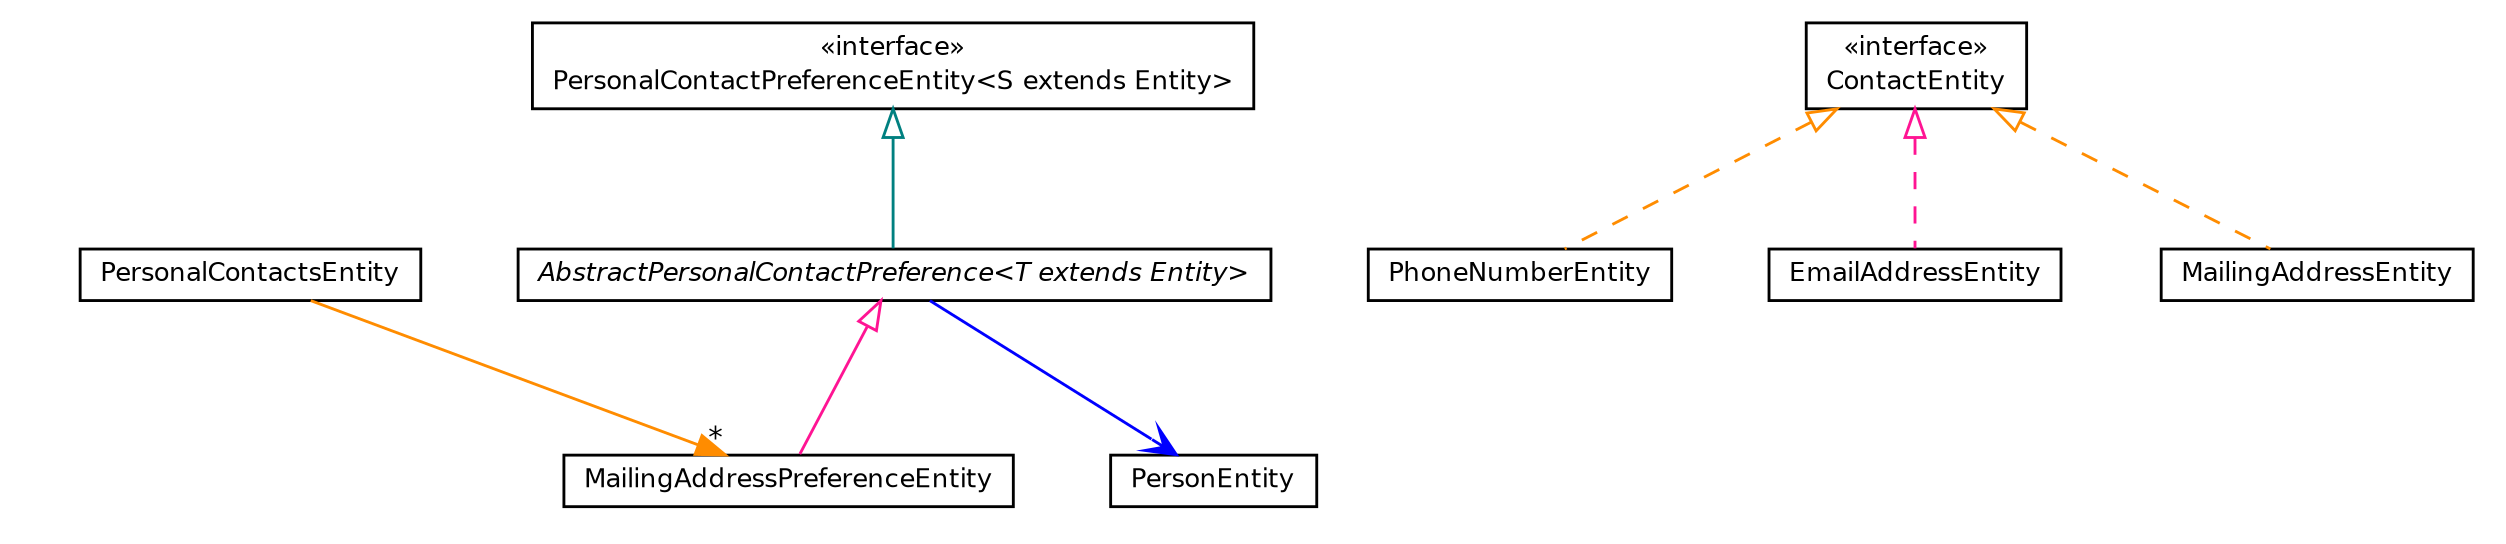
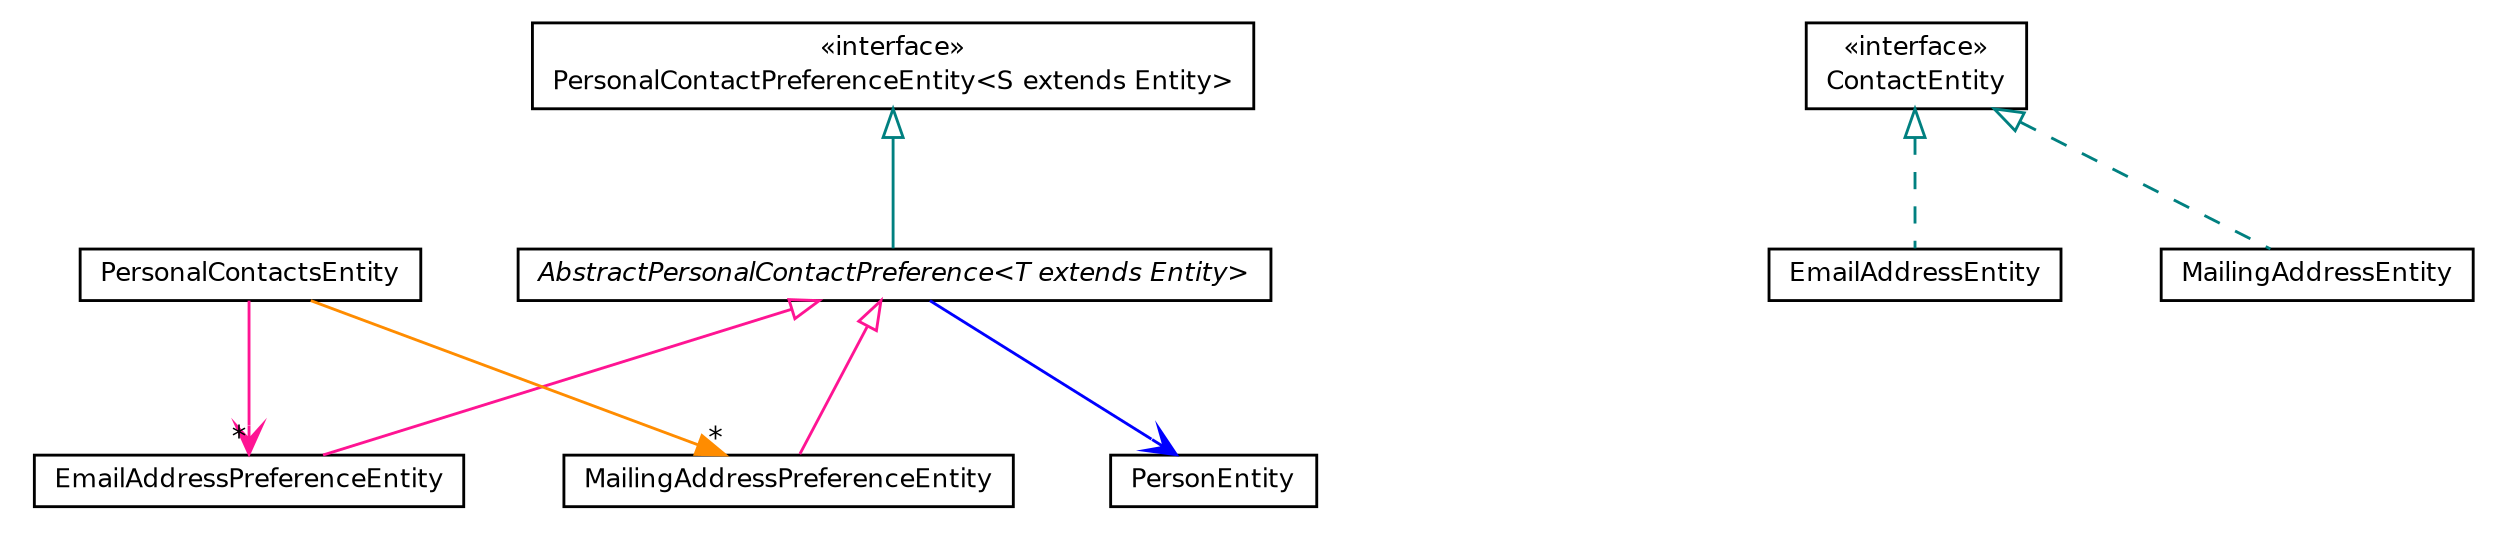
edge "MailingAddressEntity" -> "ContactEntity": color darkorange -> teal
edge "EmailAddressEntity" -> "ContactEntity": color deeppink -> teal
node "PhoneNumberEntity": removed
node "EmailAddressPreferenceEntity": added
